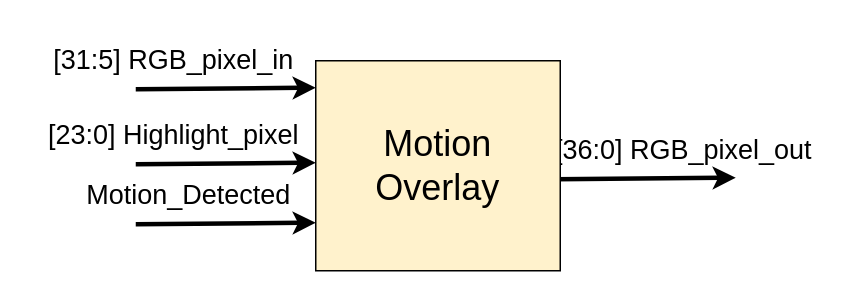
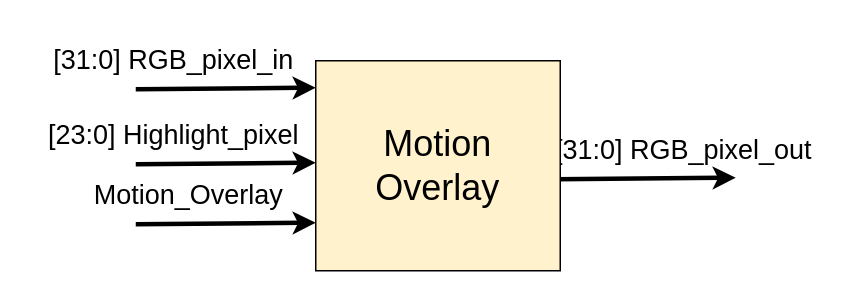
node "[31:5] RGB_pixel_in": label "[31:5] RGB_pixel_in" -> "[31:0] RGB_pixel_in"
node "[36:0] RGB_pixel_out": label "[36:0] RGB_pixel_out" -> "[31:0] RGB_pixel_out"
node "Motion_Detected": label "Motion_Detected" -> "Motion_Overlay"
